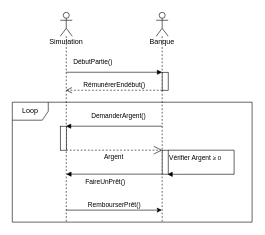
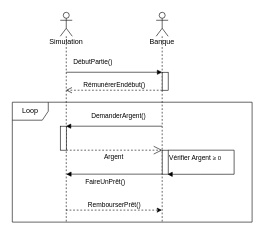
edge "Simulation" -> "Banque": style solid -> dashed
